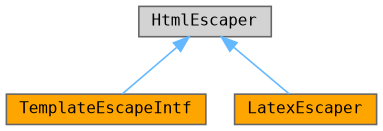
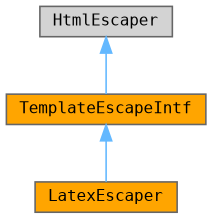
edge "LatexEscaper" -> "HtmlEscaper": now "LatexEscaper" -> "TemplateEscapeIntf"
